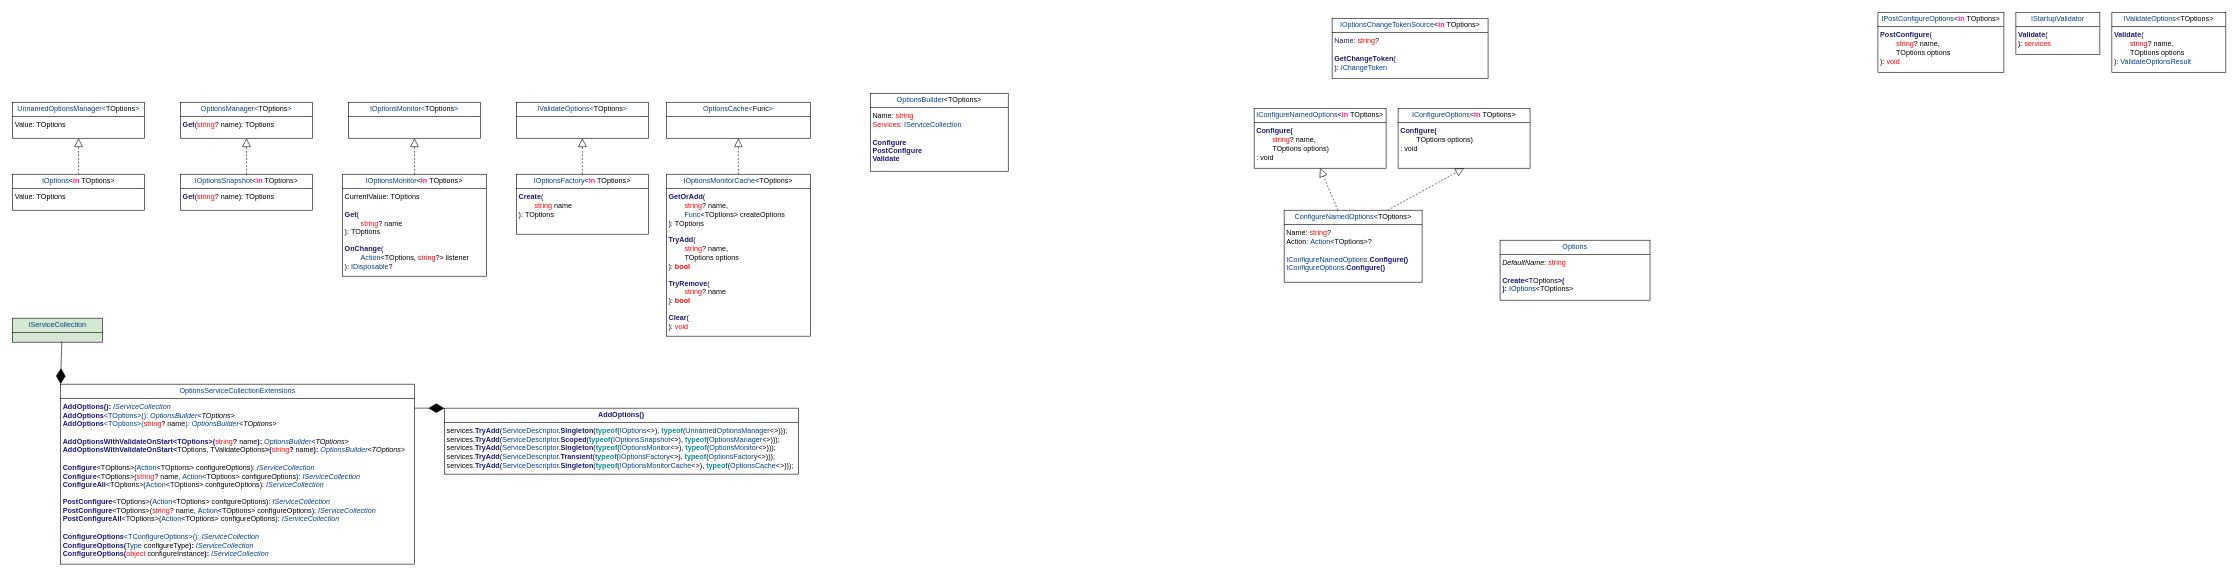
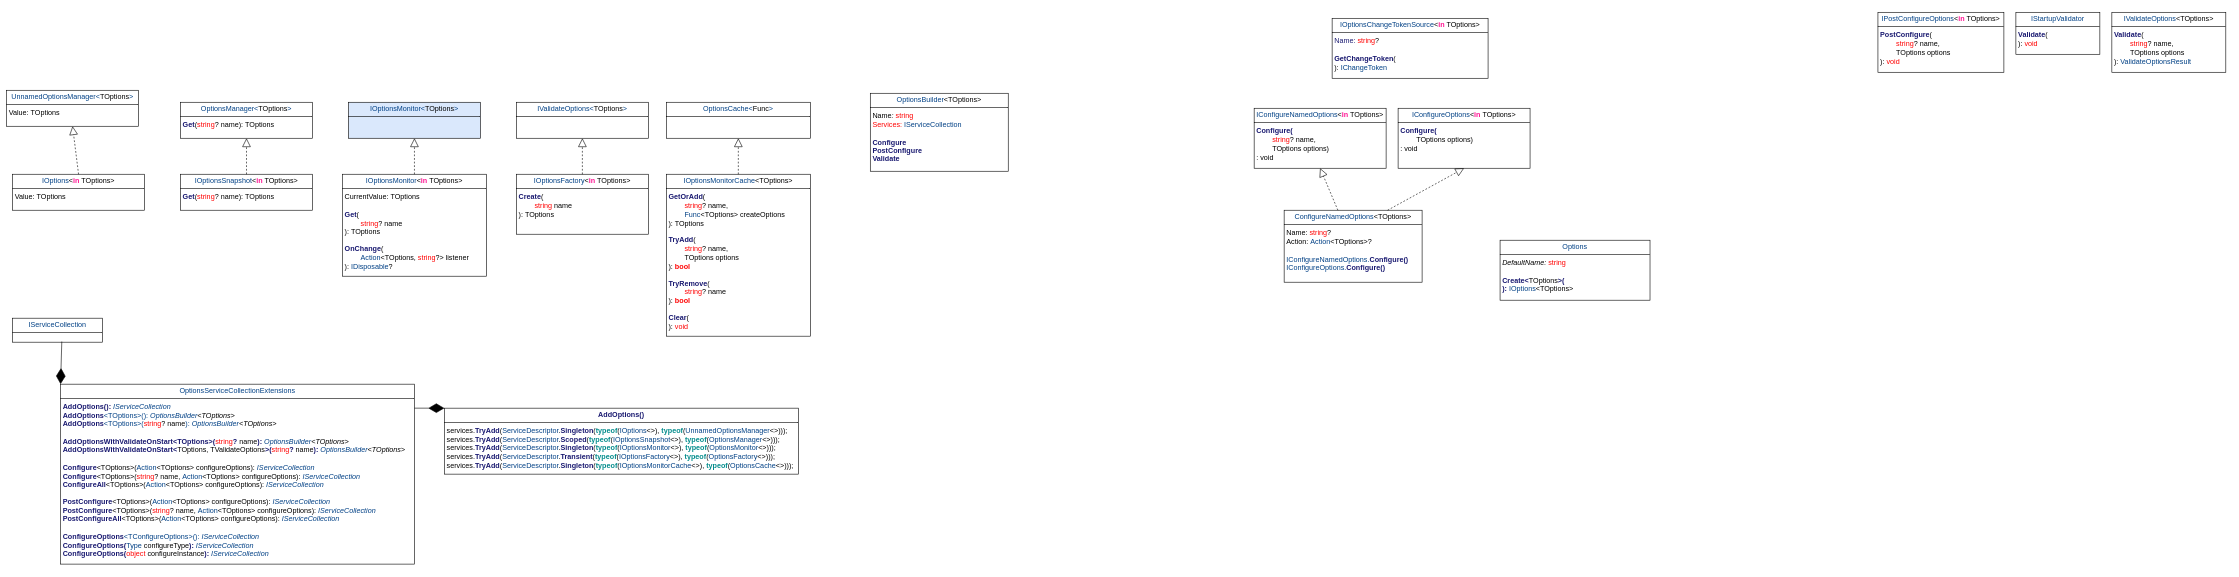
node "IStartupValidator Validate( ): services": label "IStartupValidator Validate( ): services" -> "IStartupValidator Validate( ): void"
node "UnnamedOptionsManager<TOptions> Value: TOptions": moved (78, 120) -> (72, 108)
node "IOptionsMonitor<TOptions>": fillcolor #ffffff -> #dae8fc
node "IServiceCollection": fillcolor #d5e8d4 -> #ffffff
